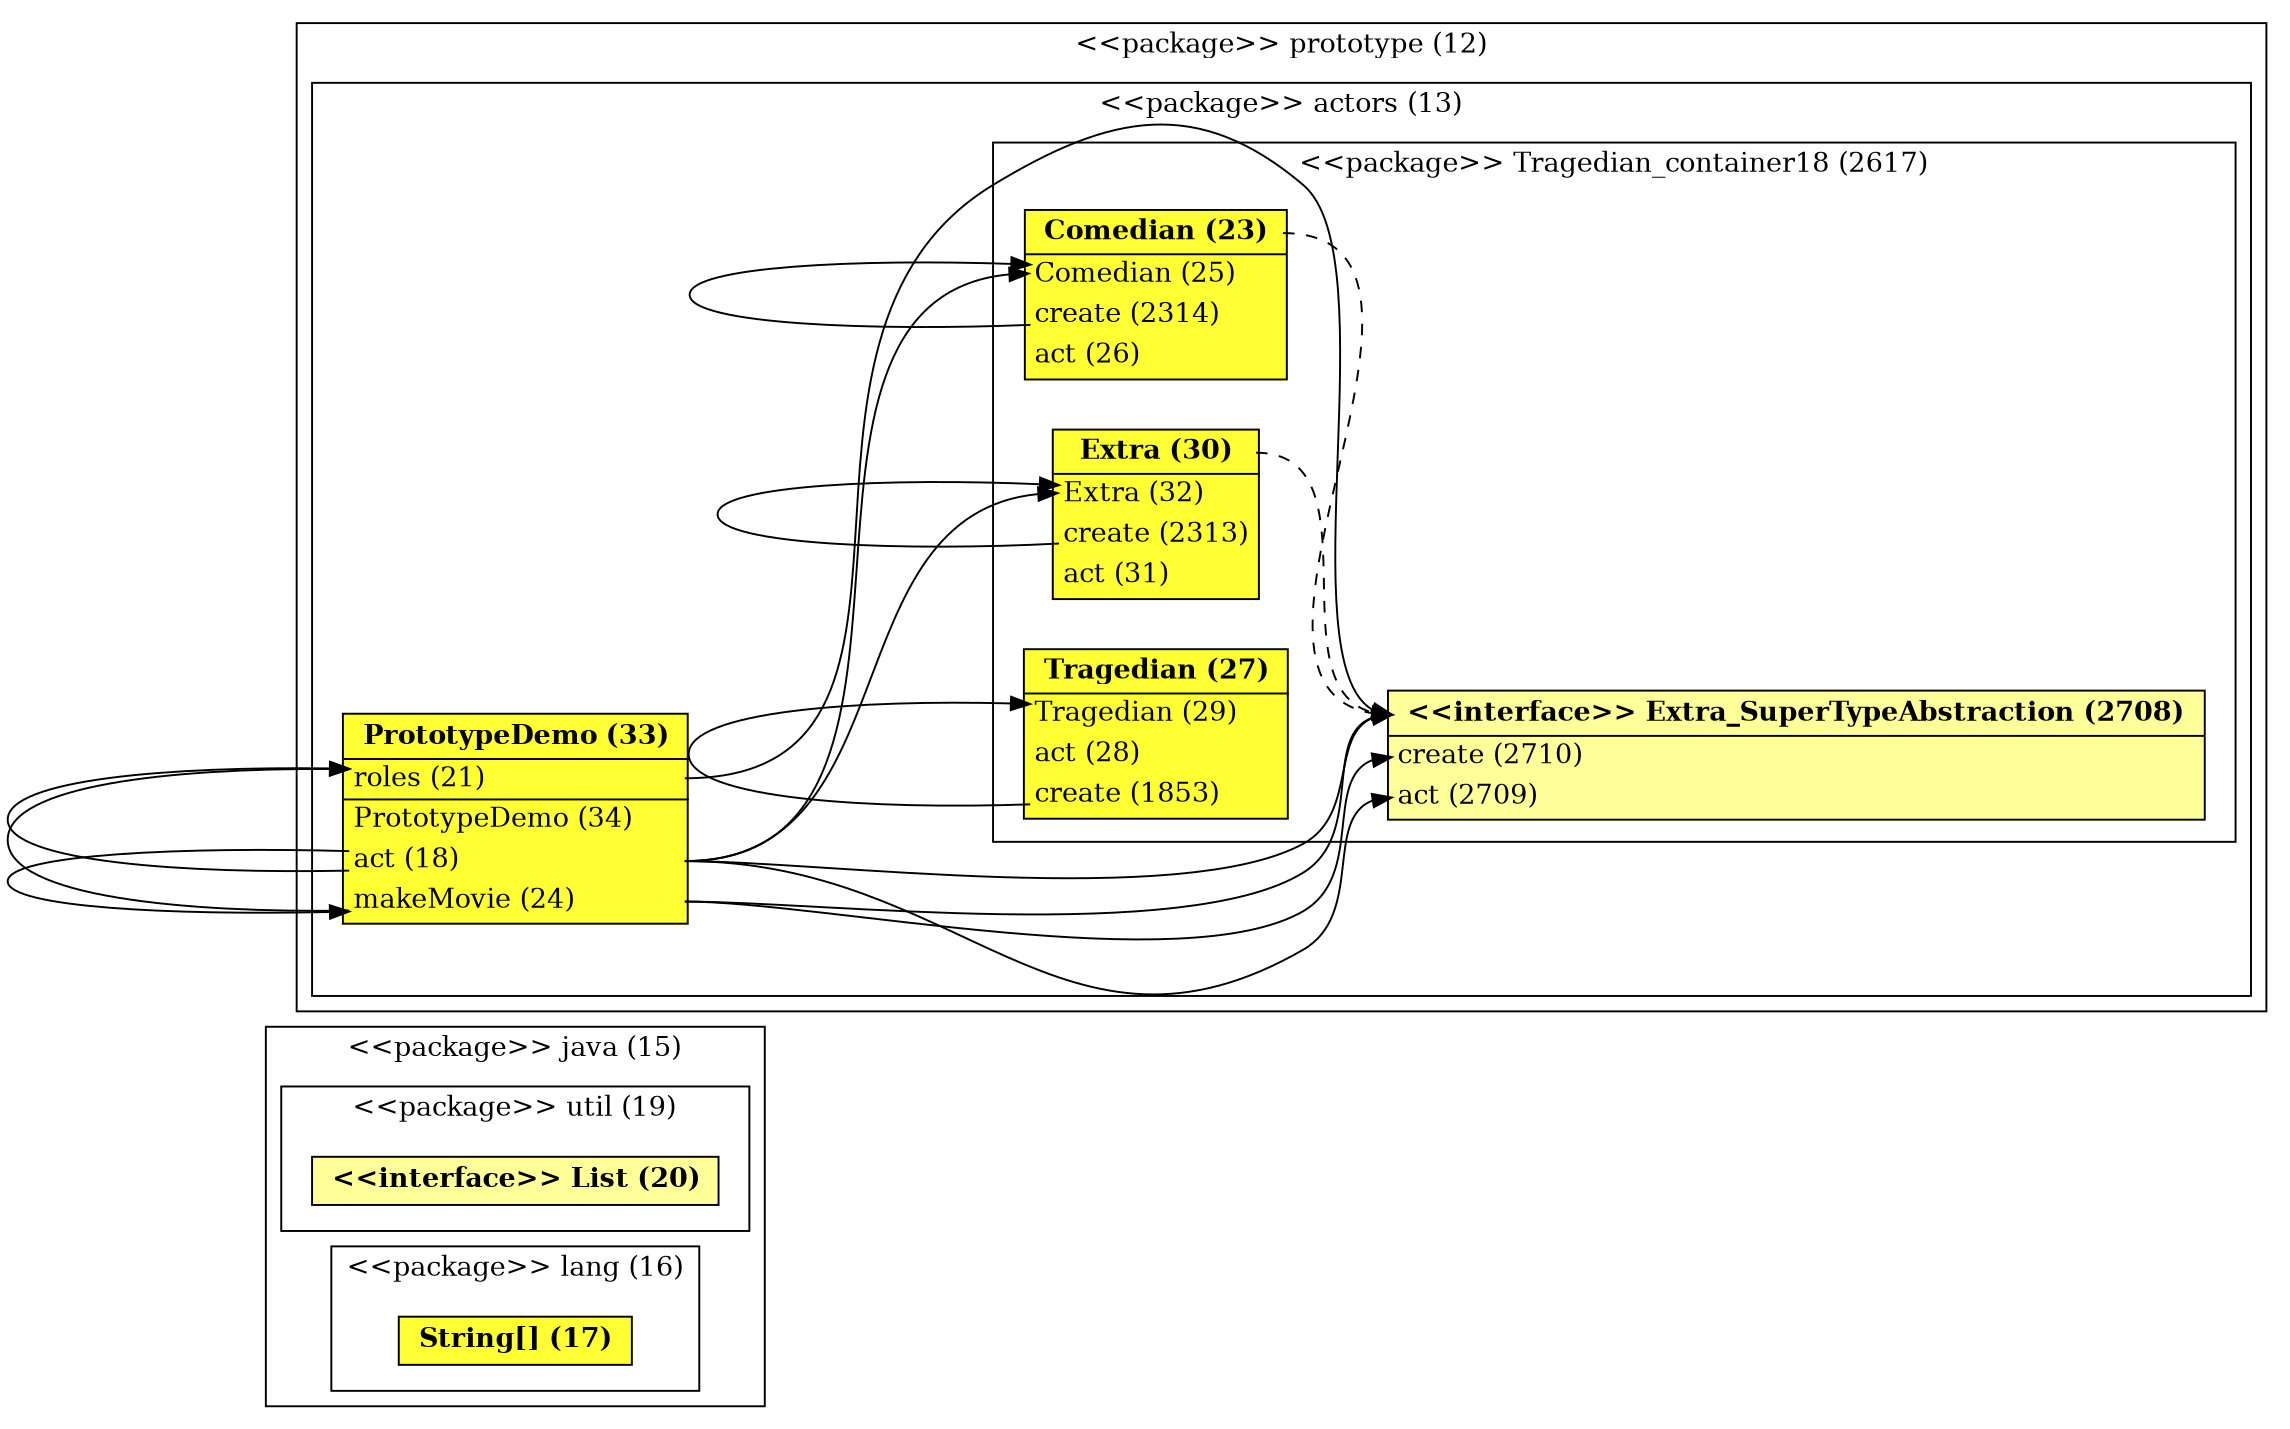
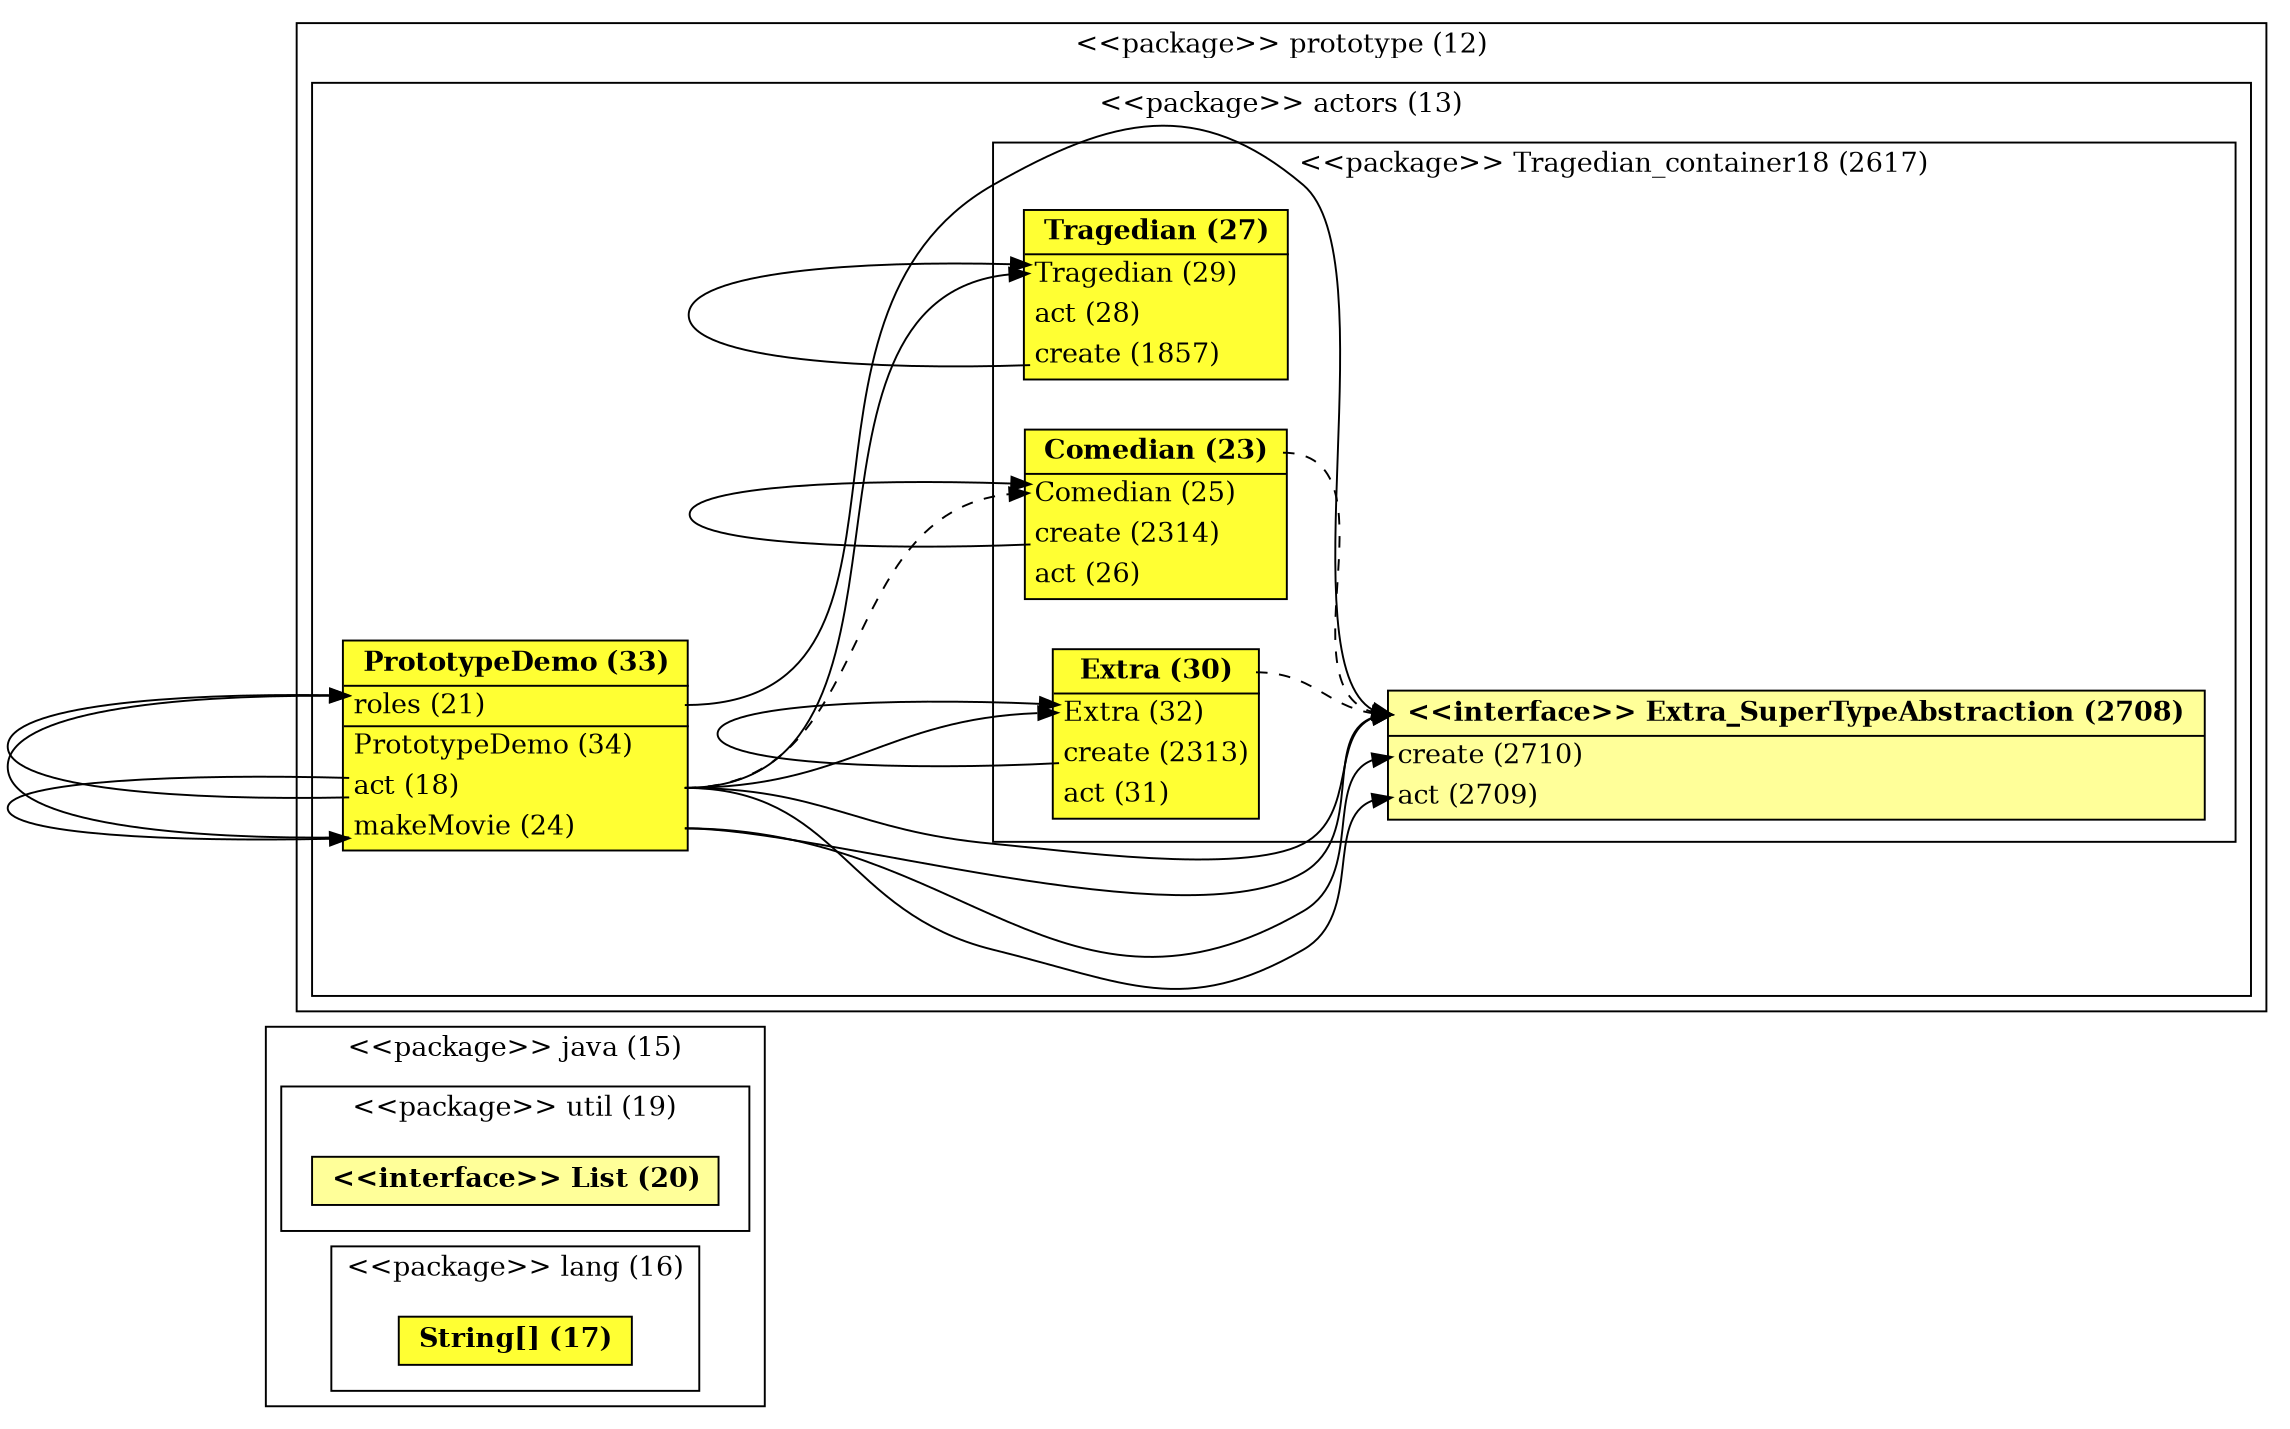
edge "PrototypeDemo (33)" -> "Tragedian (27)": added
edge "PrototypeDemo (33)" -> "Comedian (23)": style bold -> dashed
node "Tragedian (27)": text "create (1853)" -> "create (1857)"
